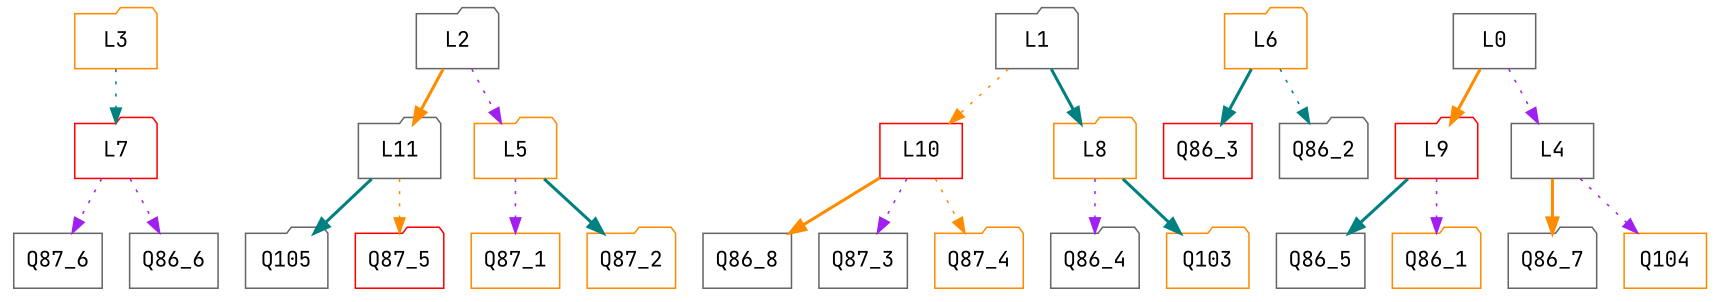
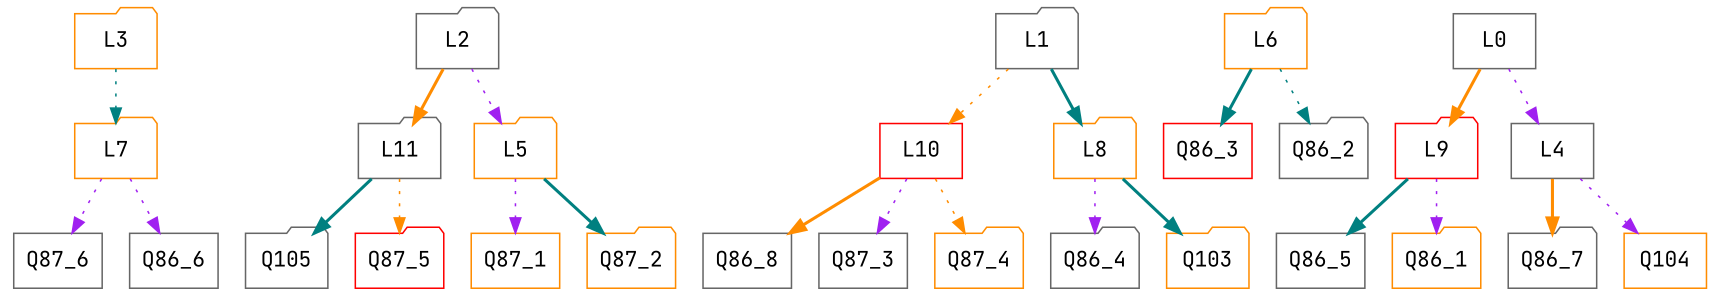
node "L7": color red -> darkorange
